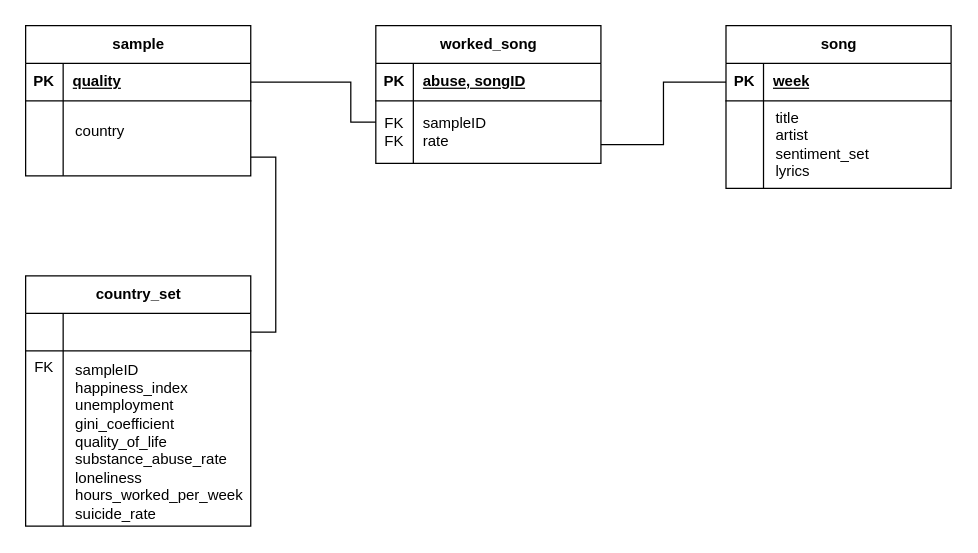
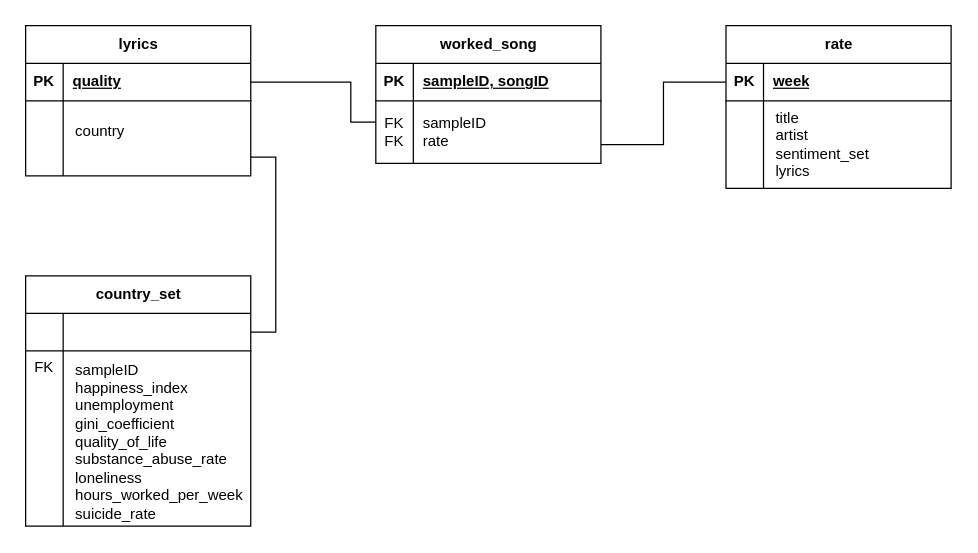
node "sample": label "sample" -> "lyrics"
node "song": label "song" -> "rate"
node "abuse, songID": label "abuse, songID" -> "sampleID, songID"
